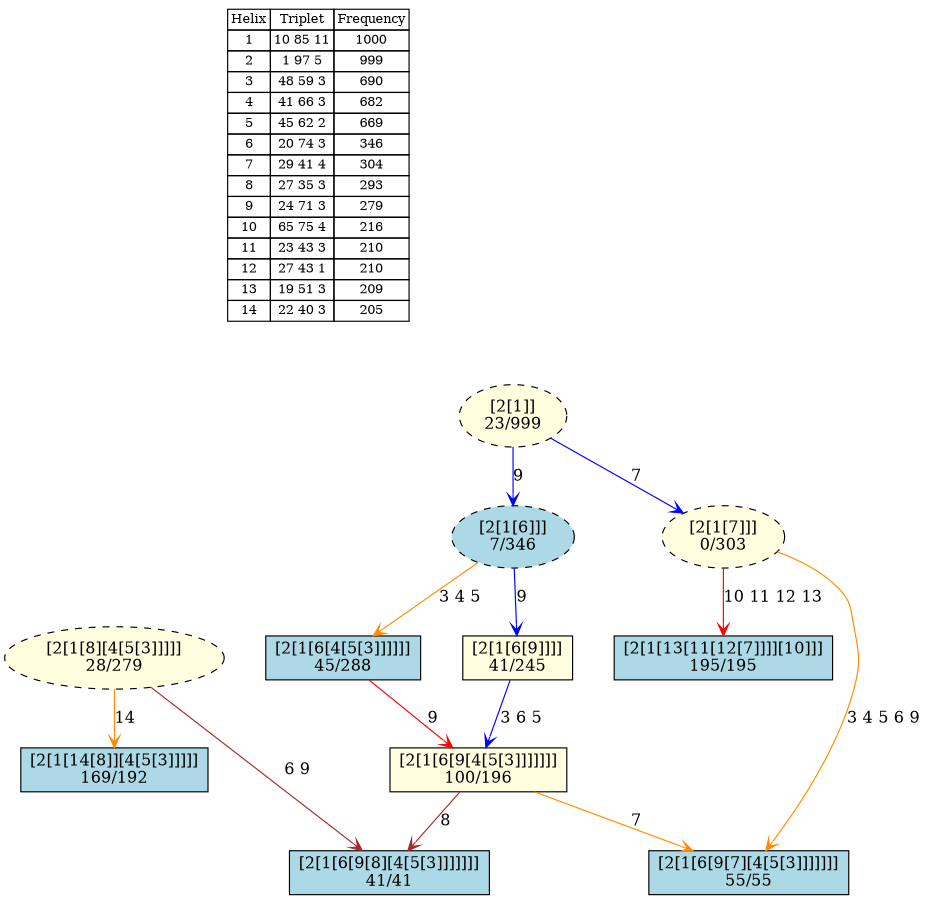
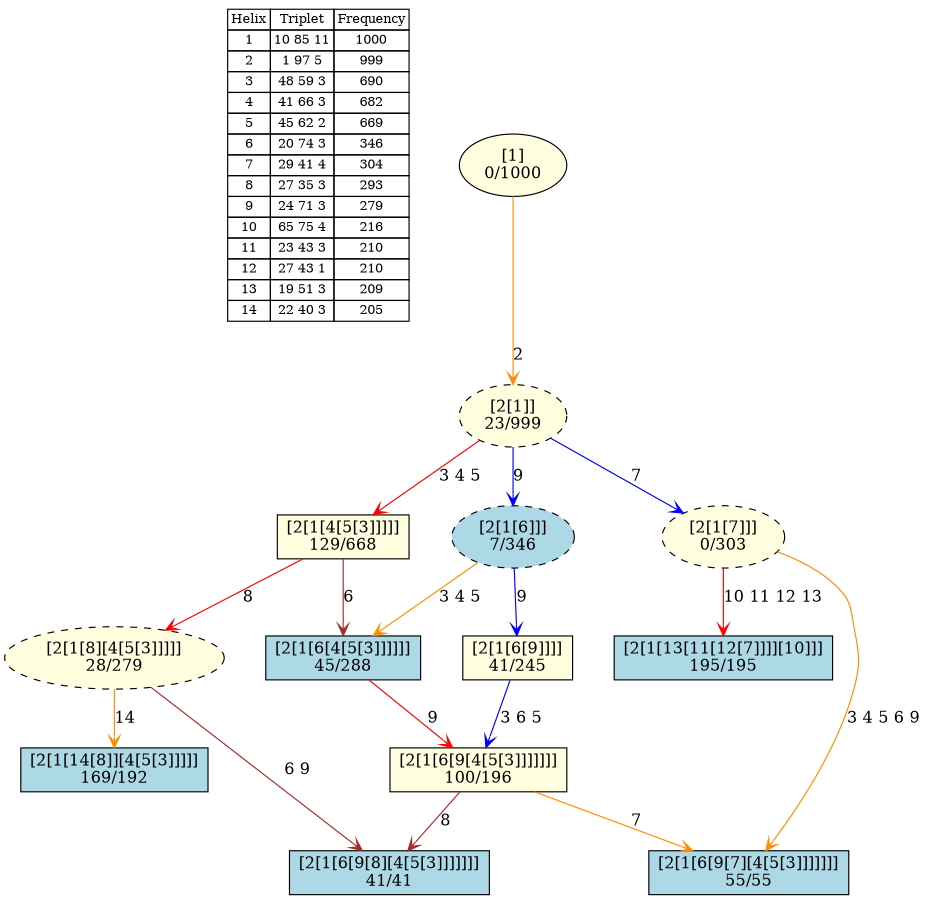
node "[1] 0/1000": added
node "[2[1[4[5[3]]]]] 129/668": added
